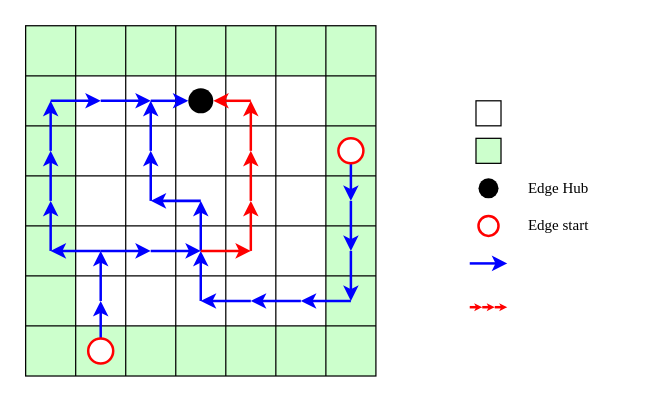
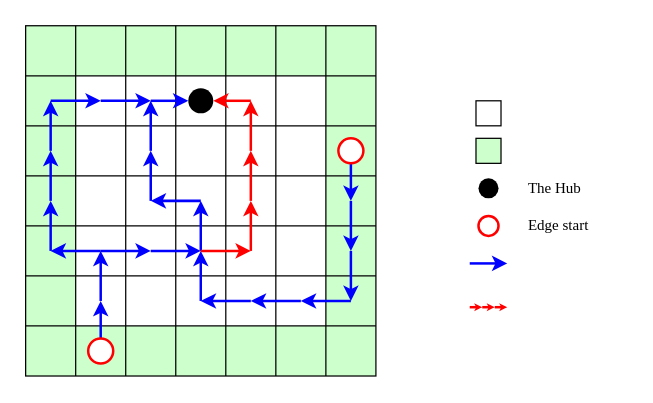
node "Edge Hub": label "Edge Hub" -> "The Hub"
